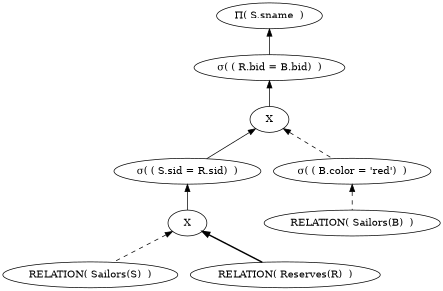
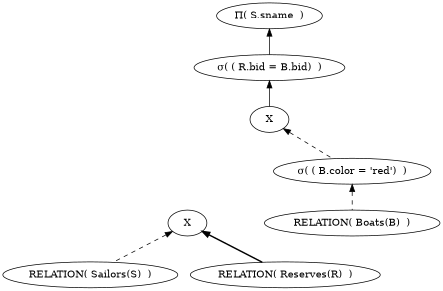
node "σ( ( S.sid = R.sid)  )": removed
node "RELATION( Sailors(B)  )": label "RELATION( Sailors(B)  )" -> "RELATION( Boats(B)  )"
